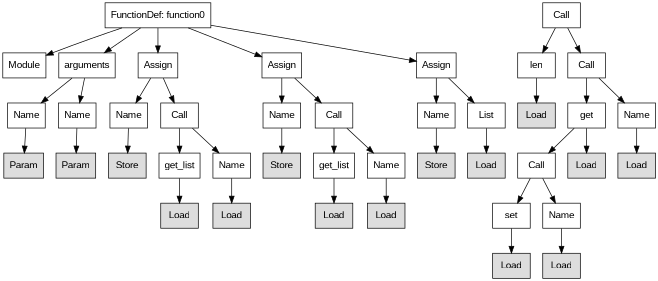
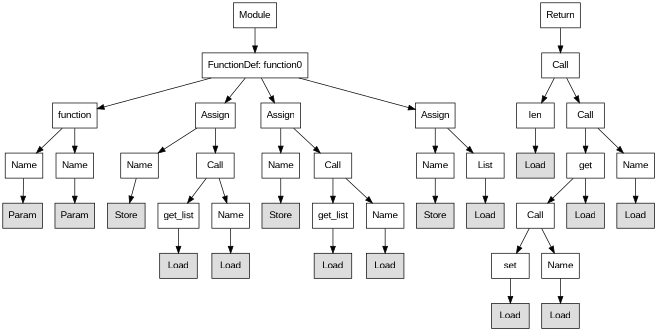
node "Return": added
edge "FunctionDef: function0" -> "Module": reversed
node "arguments": label "arguments" -> "function"
